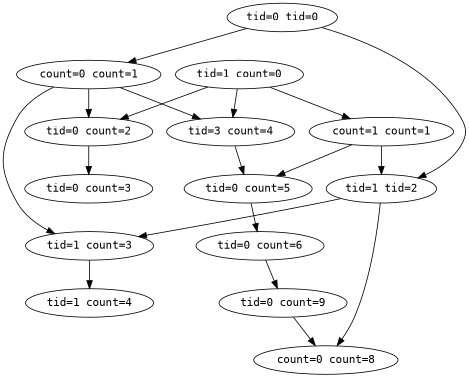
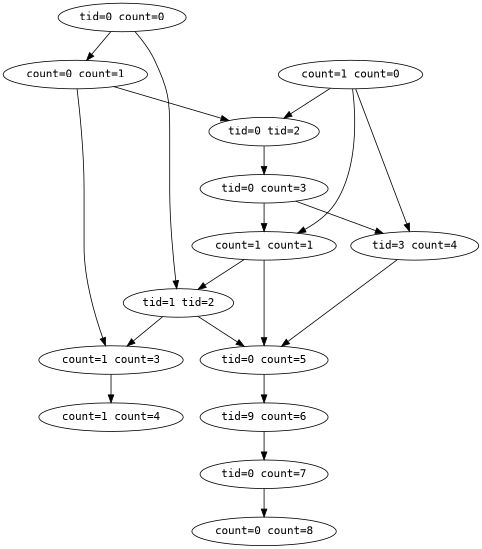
node "tid=0 tid=0": label "tid=0 tid=0" -> "tid=0 count=0"
node "tid=1 count=0": label "tid=1 count=0" -> "count=1 count=0"
edge "count=0 count=1" -> "tid=3 count=4": now "tid=0 count=3" -> "tid=3 count=4"
node "tid=0 count=2": label "tid=0 count=2" -> "tid=0 tid=2"
edge "tid=0 count=3" -> "count=1 count=1": added
node "tid=1 count=3": label "tid=1 count=3" -> "count=1 count=3"
node "tid=0 count=6": label "tid=0 count=6" -> "tid=9 count=6"
edge "tid=1 tid=2" -> "count=0 count=8": now "tid=1 tid=2" -> "tid=0 count=5"
node "tid=1 count=4": label "tid=1 count=4" -> "count=1 count=4"
node "tid=0 count=9": label "tid=0 count=9" -> "tid=0 count=7"
